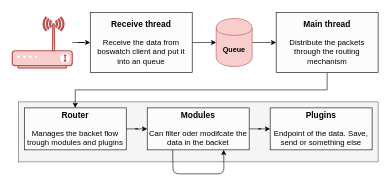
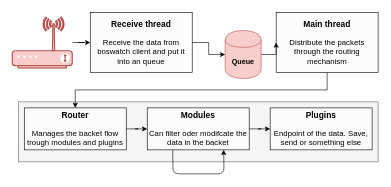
node "Queue": moved (234, 42) -> (243, 54)
